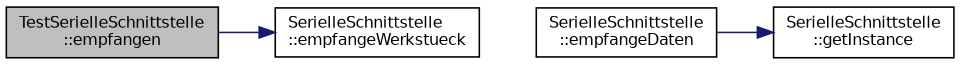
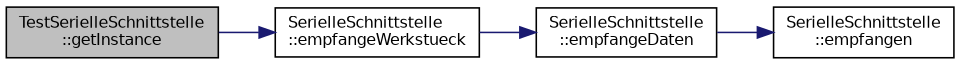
node "TestSerielleSchnittstelle ::empfangen": label "TestSerielleSchnittstelle ::empfangen" -> "TestSerielleSchnittstelle ::getInstance"
edge "SerielleSchnittstelle ::empfangeWerkstueck" -> "SerielleSchnittstelle ::empfangeDaten": added
node "SerielleSchnittstelle ::getInstance": label "SerielleSchnittstelle ::getInstance" -> "SerielleSchnittstelle ::empfangen"
